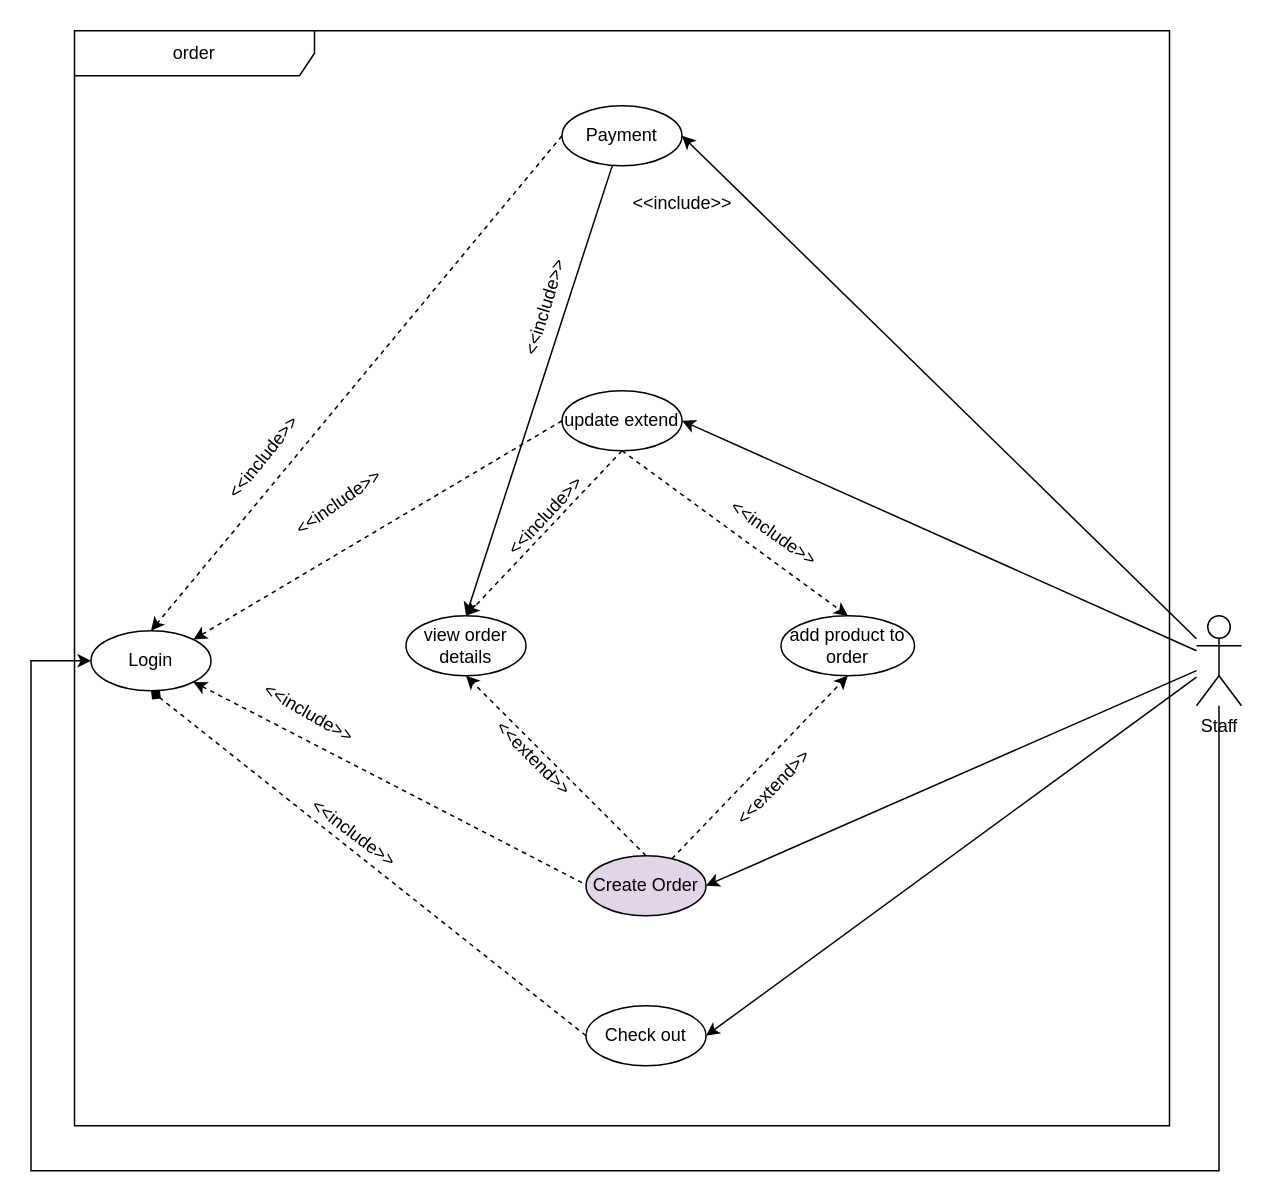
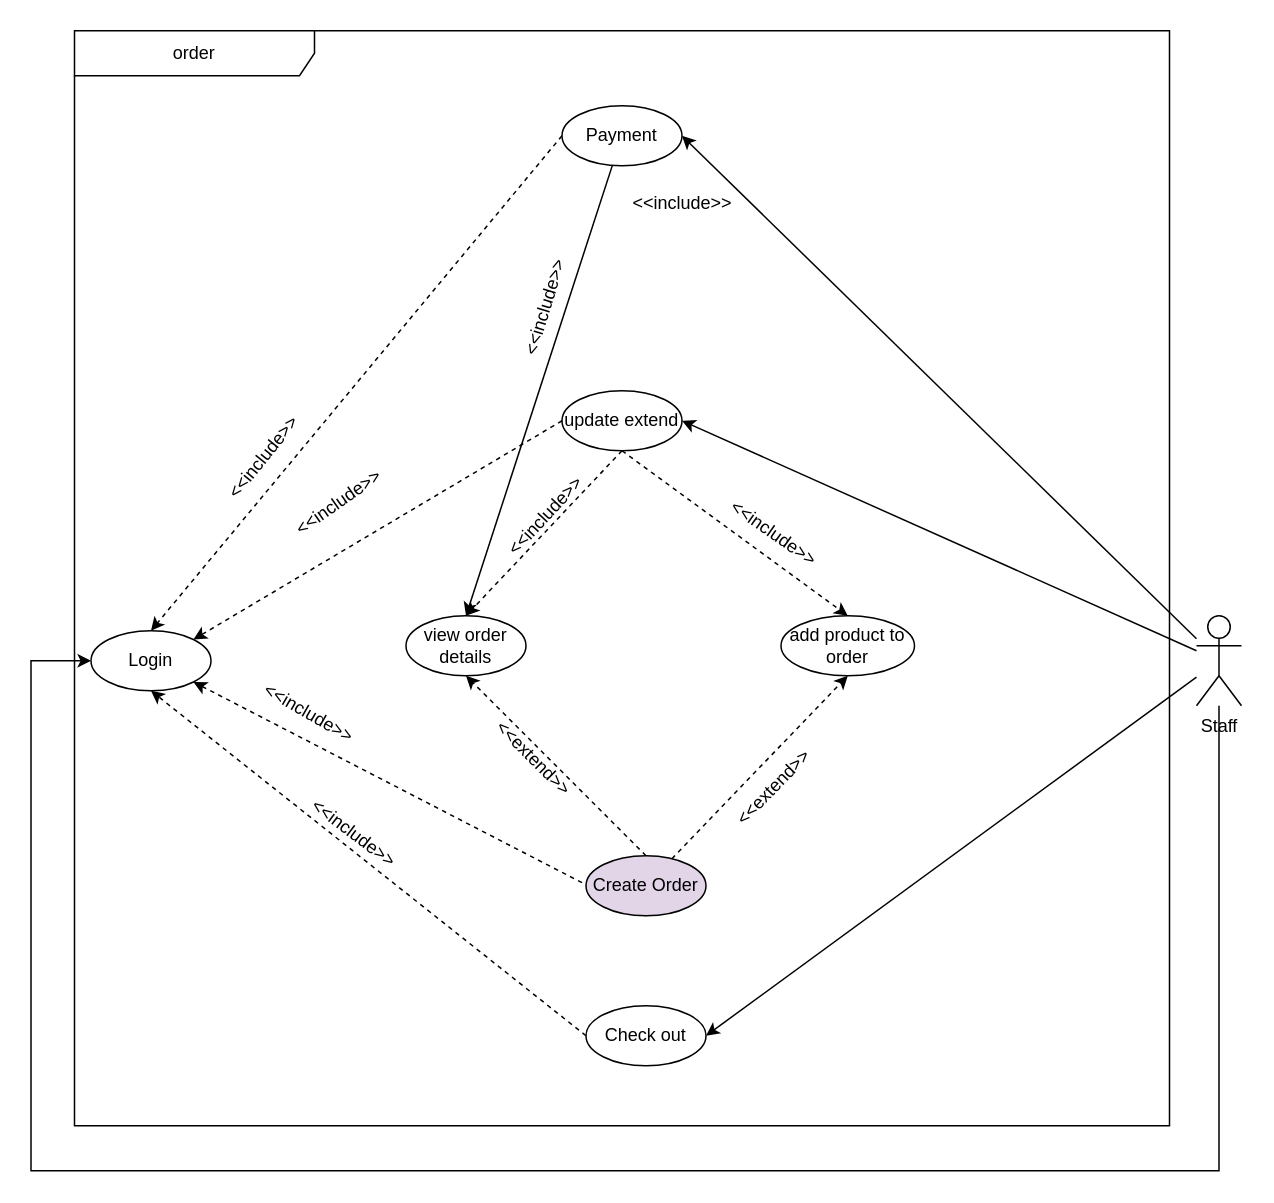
edge "Check out" -> "Login": arrowhead diamond -> classic
edge "Staff" -> "Create Order": removed
